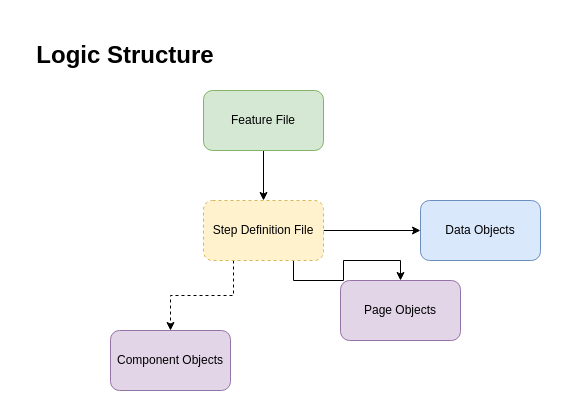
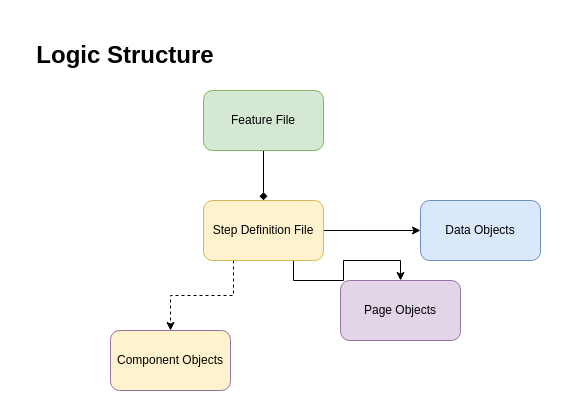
edge "Feature File" -> "Step Definition File": arrowhead classic -> diamond
node "Step Definition File": style dashed -> solid
node "Component Objects": fillcolor #e1d5e7 -> #fff2cc
